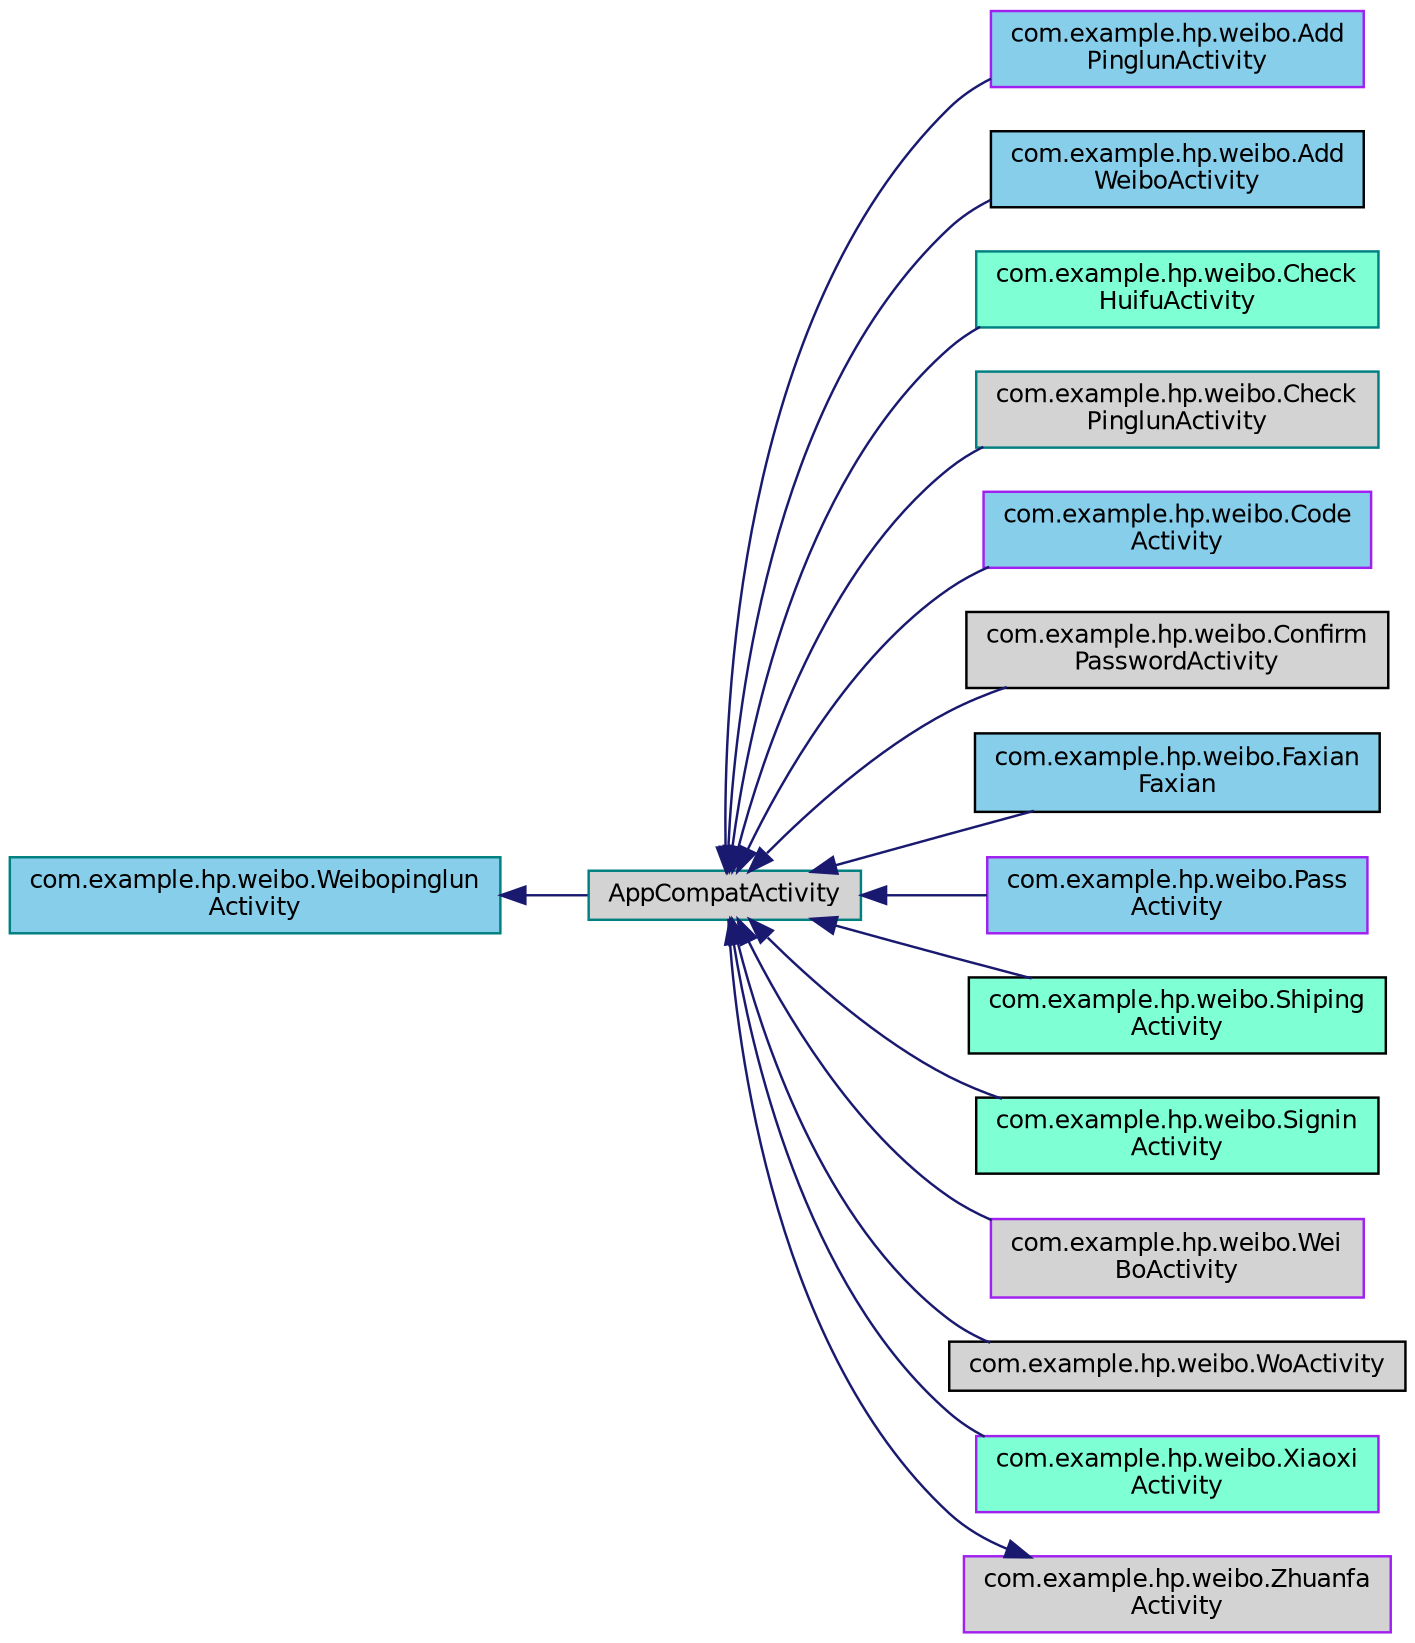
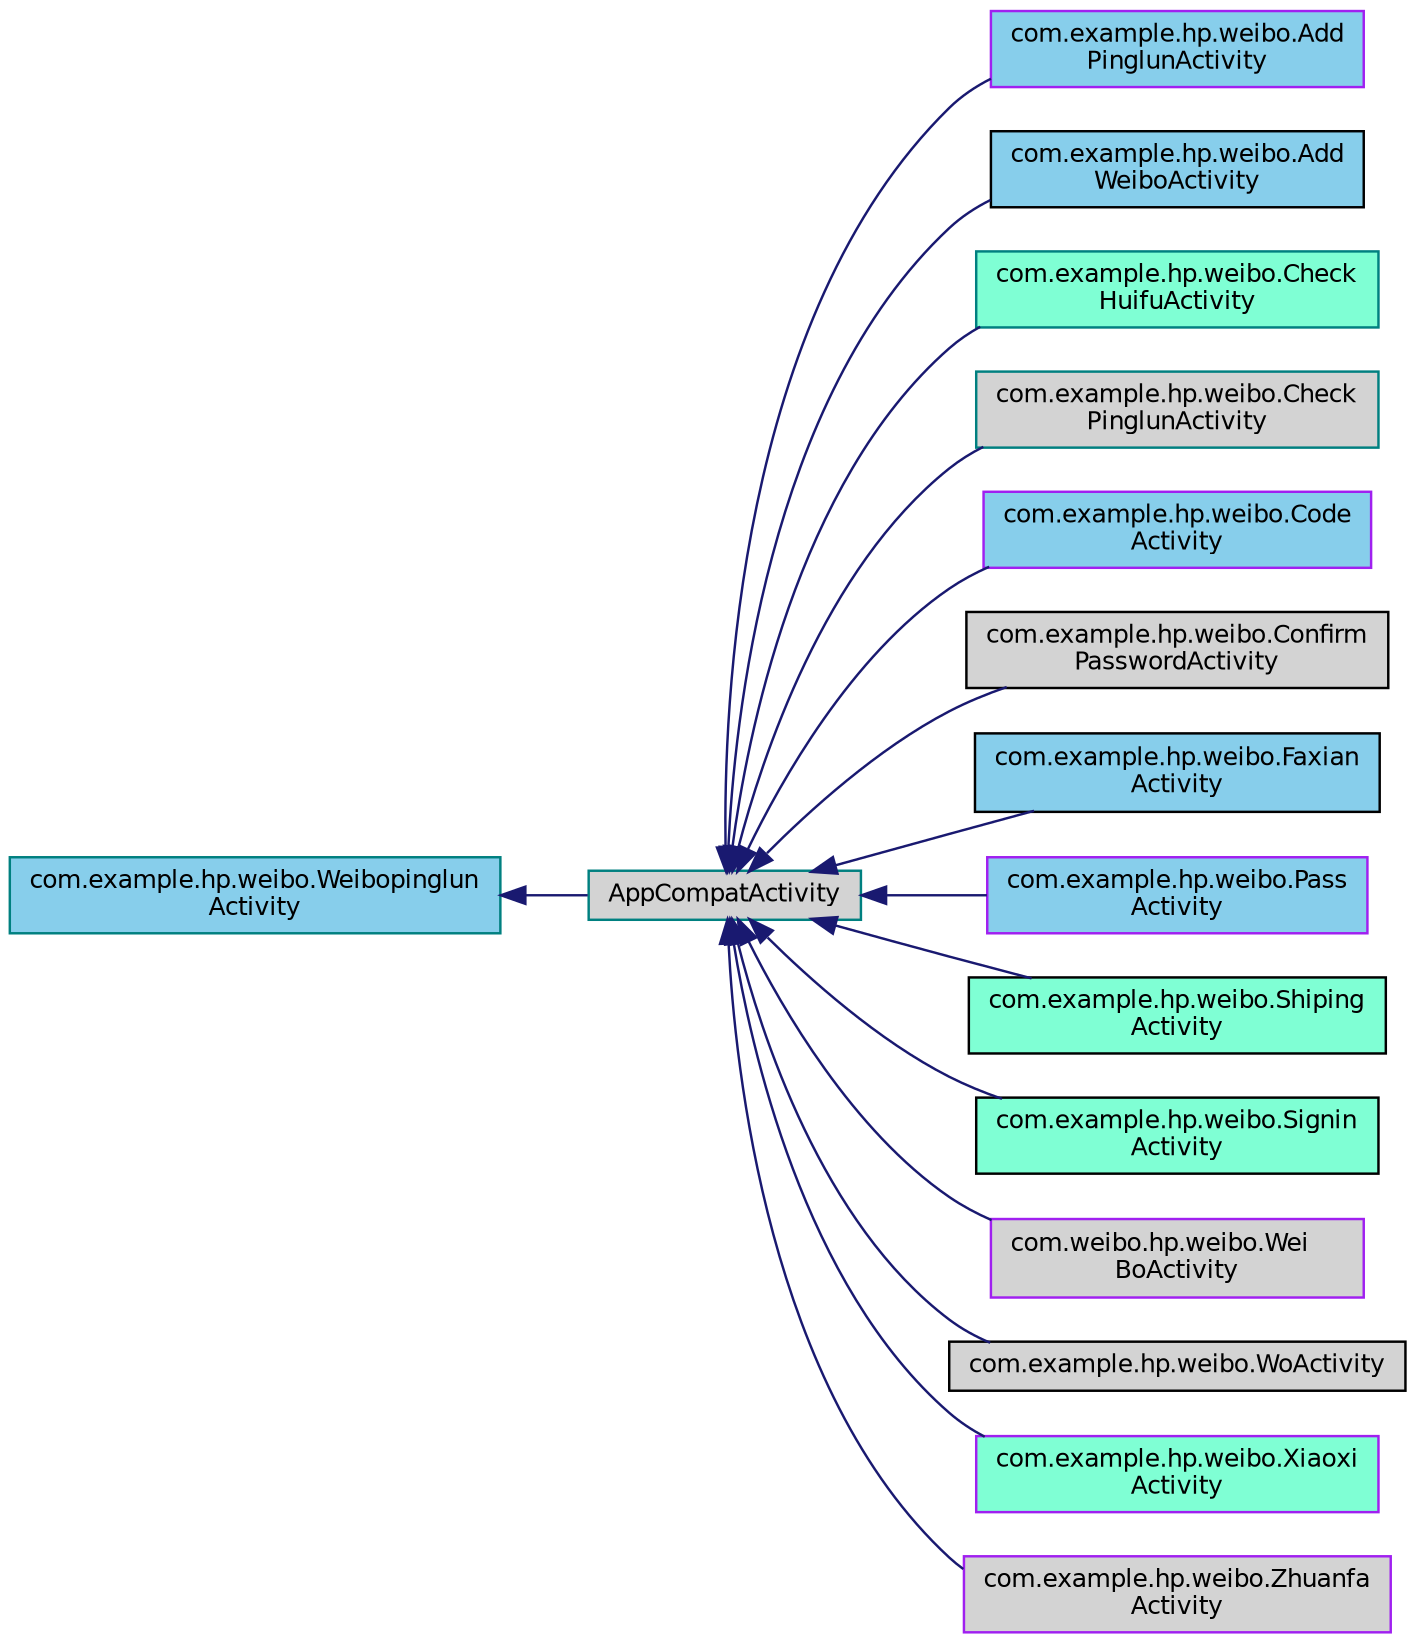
node "com.example.hp.weibo.Faxian Faxian": label "com.example.hp.weibo.Faxian Faxian" -> "com.example.hp.weibo.Faxian Activity"
node "com.example.hp.weibo.Wei BoActivity": label "com.example.hp.weibo.Wei BoActivity" -> "com.weibo.hp.weibo.Wei BoActivity"
edge "AppCompatActivity" -> "com.example.hp.weibo.Zhuanfa Activity": reversed
